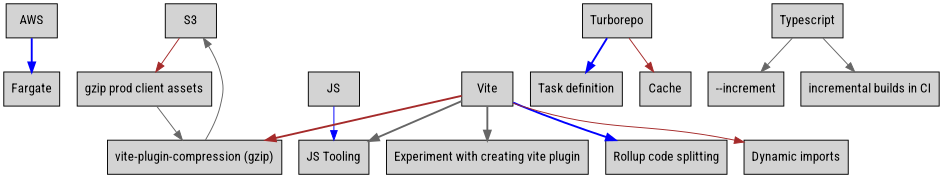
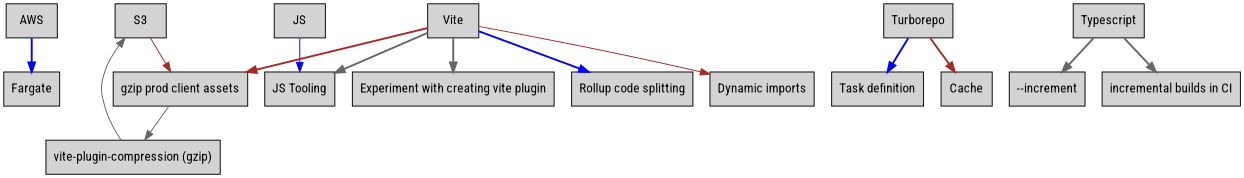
edge "Turborepo" -> "Cache": style solid -> bold
edge "Typescript" -> "--increment": style solid -> bold
edge "Typescript" -> "incremental builds in CI": style solid -> bold
edge "Vite" -> "vite-plugin-compression (gzip)": now "Vite" -> "gzip prod client assets"
